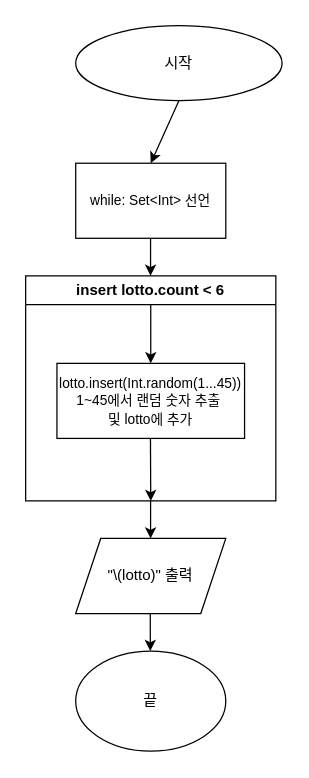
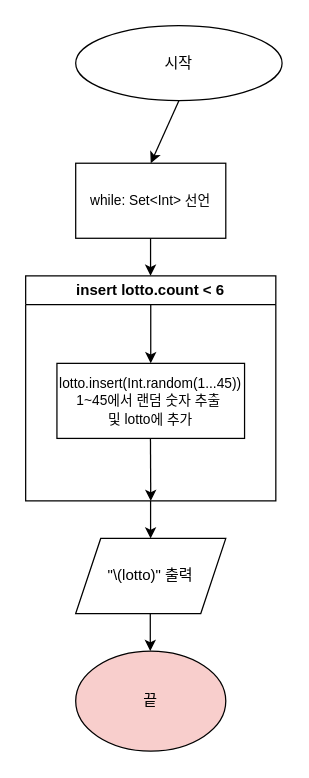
node "끝": fillcolor #ffffff -> #f8cecc
